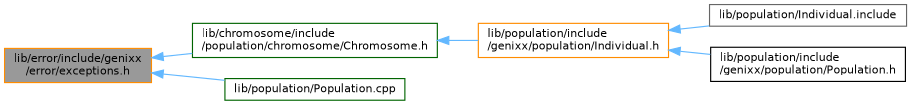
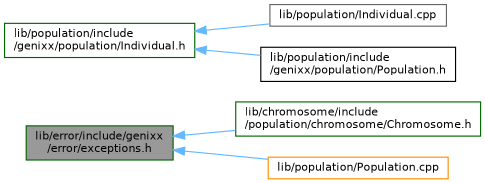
node "lib/population/Individual.include": label "lib/population/Individual.include" -> "lib/population/Individual.cpp"
edge "lib/population/include /genixx/population/Individual.h" -> "lib/chromosome/include /population/chromosome/Chromosome.h": removed
node "lib/population/include /genixx/population/Individual.h": color darkorange -> darkgreen
node "lib/error/include/genixx /error/exceptions.h": color darkorange -> darkgreen
node "lib/population/Population.cpp": color darkgreen -> darkorange
